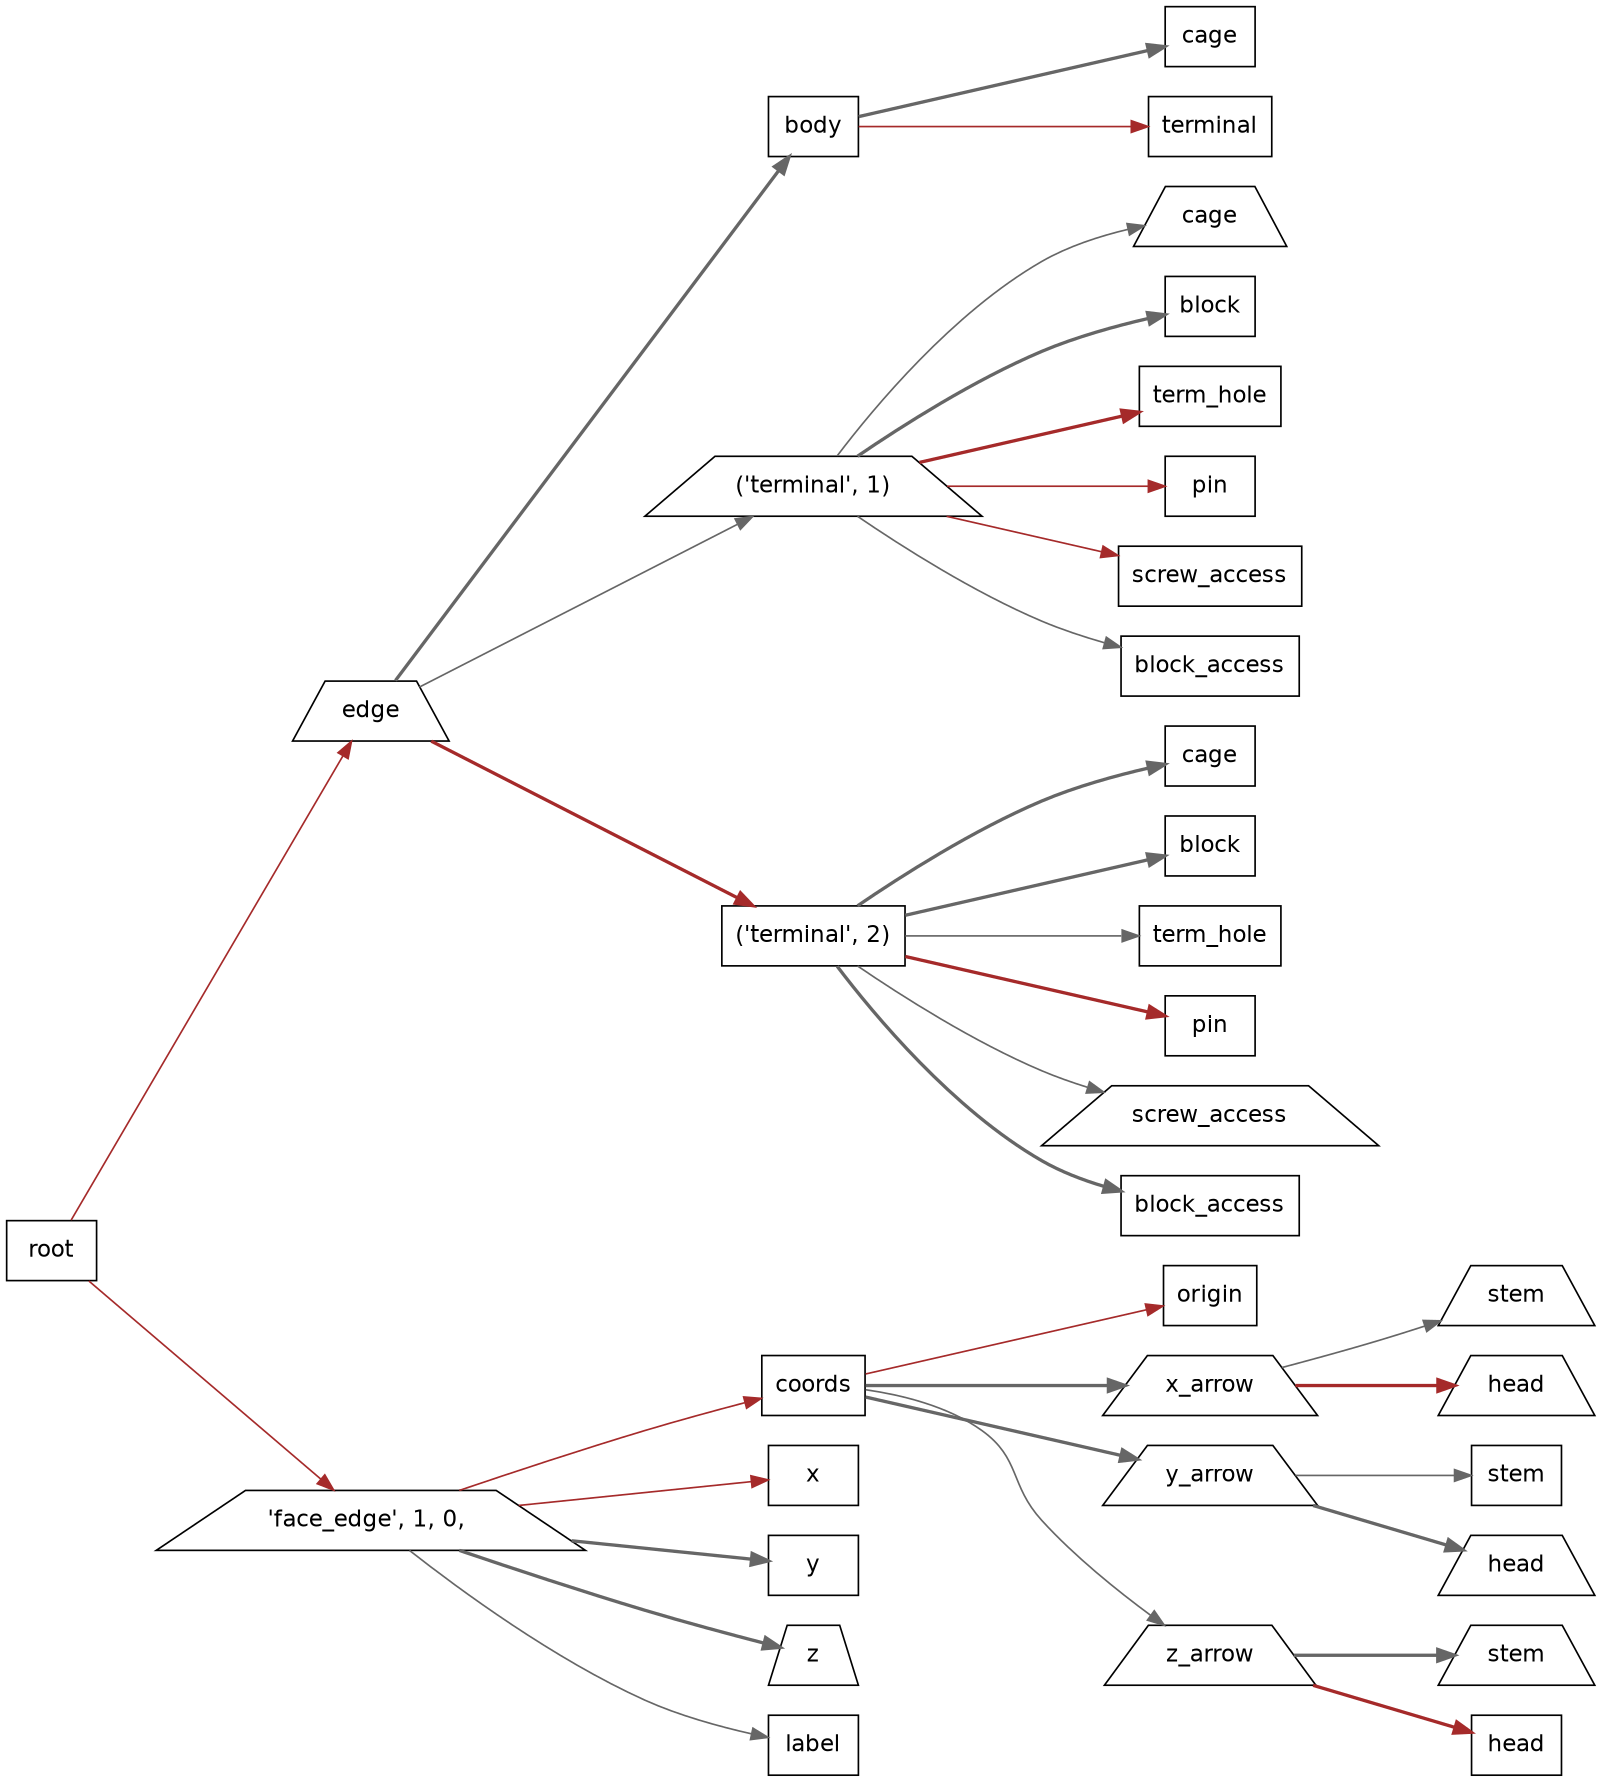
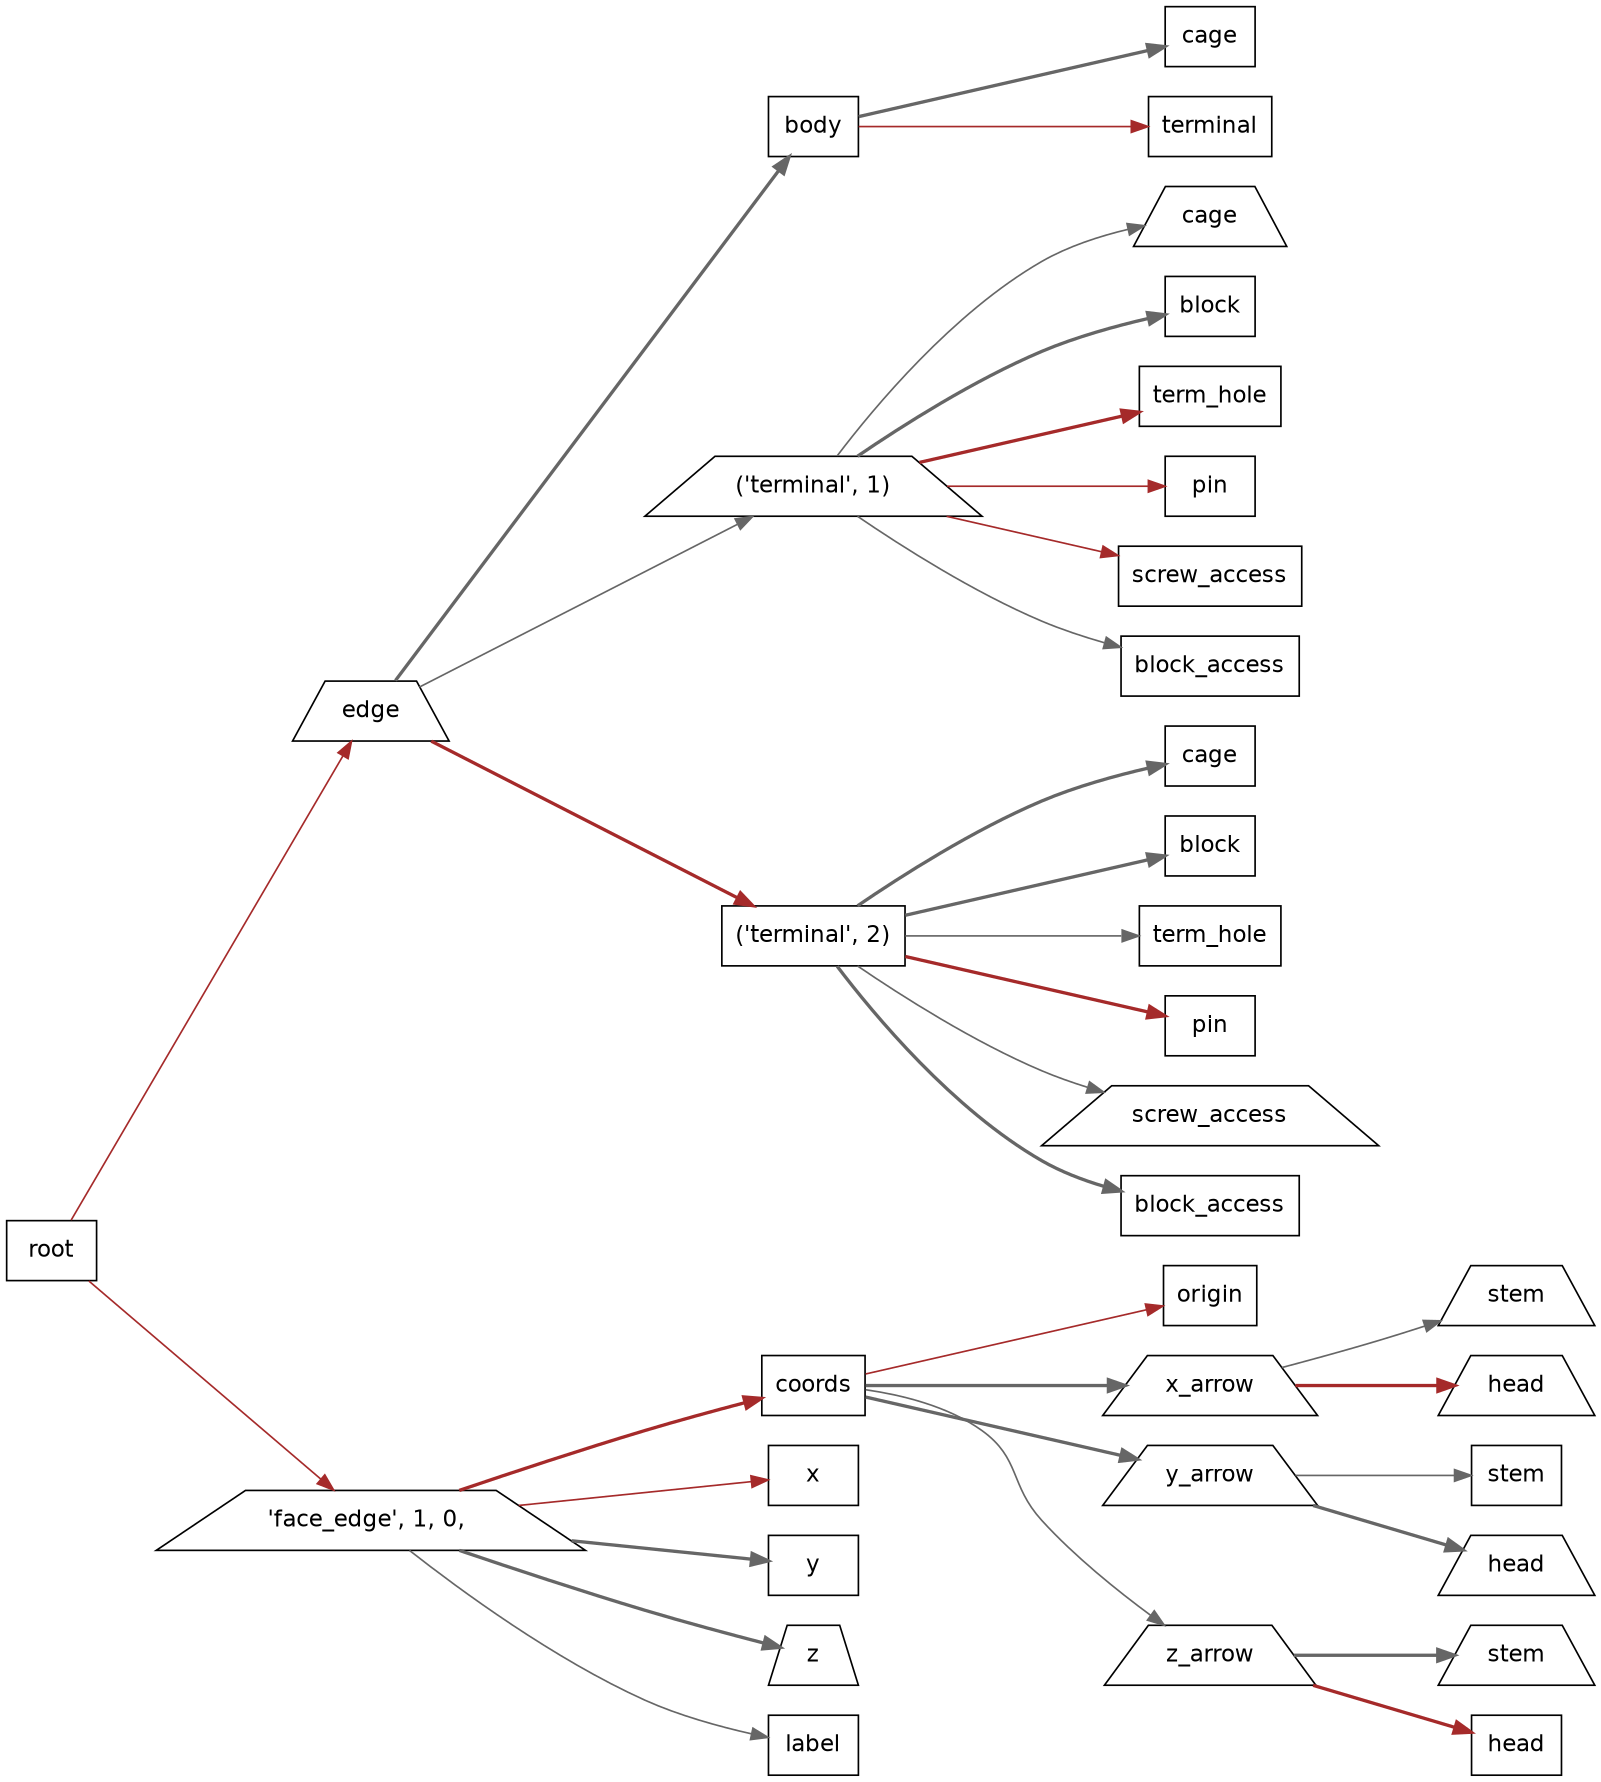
edge "'face_edge', 1, 0," -> "coords": style solid -> bold
